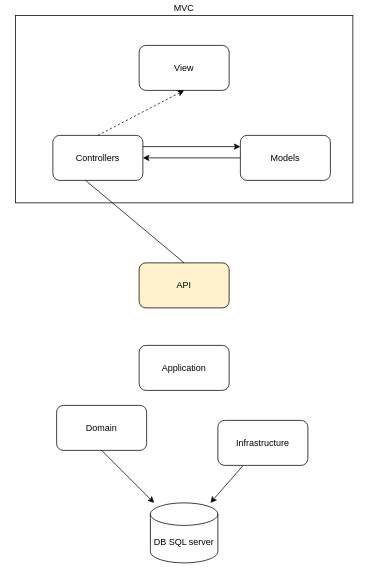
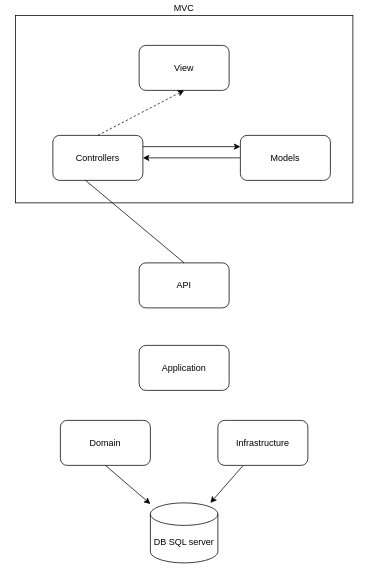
node "API": fillcolor #fff2cc -> #ffffff
node "Domain": moved (102, 428) -> (105, 443)
